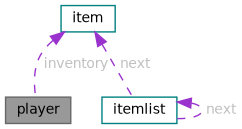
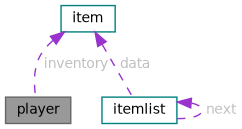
edge "itemlist" -> "item": label " next" -> " data"
